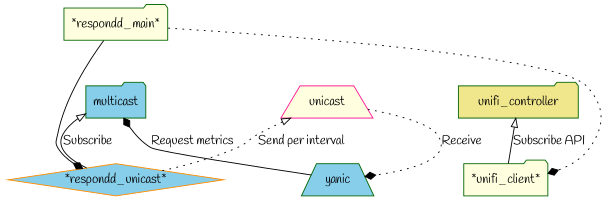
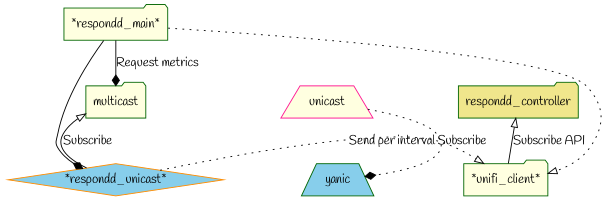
edge "*respondd_main*" -> "*unifi_client*": arrowhead diamond -> onormal
node "multicast": fillcolor skyblue -> lightyellow
node "unifi_controller": label "unifi_controller" -> "respondd_controller"
edge "unicast" -> "yanic": label "Receive" -> "Subscribe"
edge "*respondd_unicast*" -> "unicast": now "*respondd_unicast*" -> "*unifi_client*"
edge "yanic" -> "multicast": now "*respondd_main*" -> "multicast"
